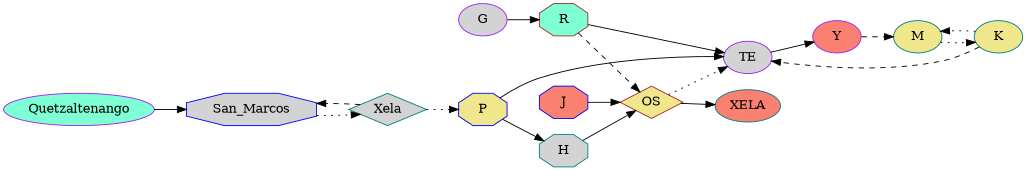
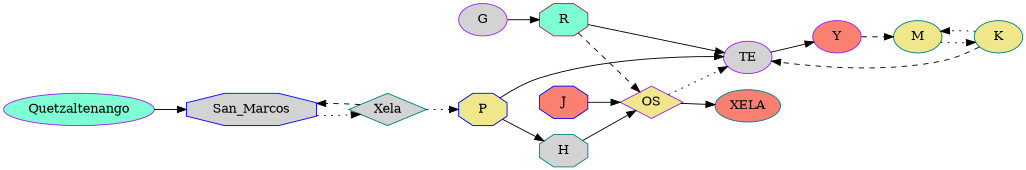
node "OS": color brown -> purple
